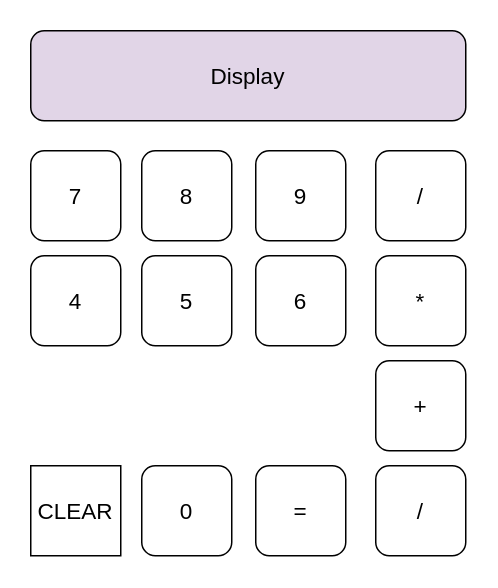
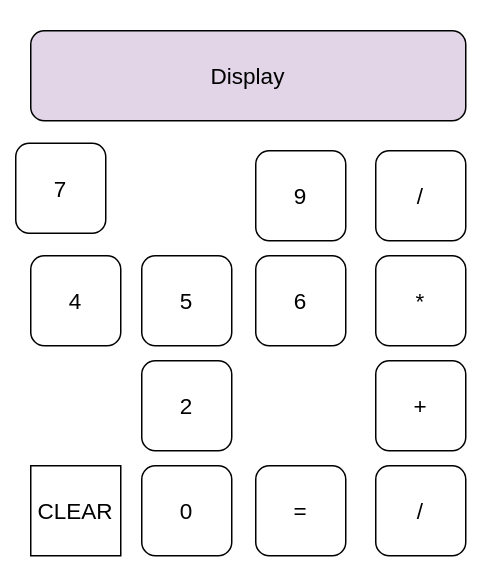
node "7": moved (76, 196) -> (61, 188)
node "8": removed
node "2": added
